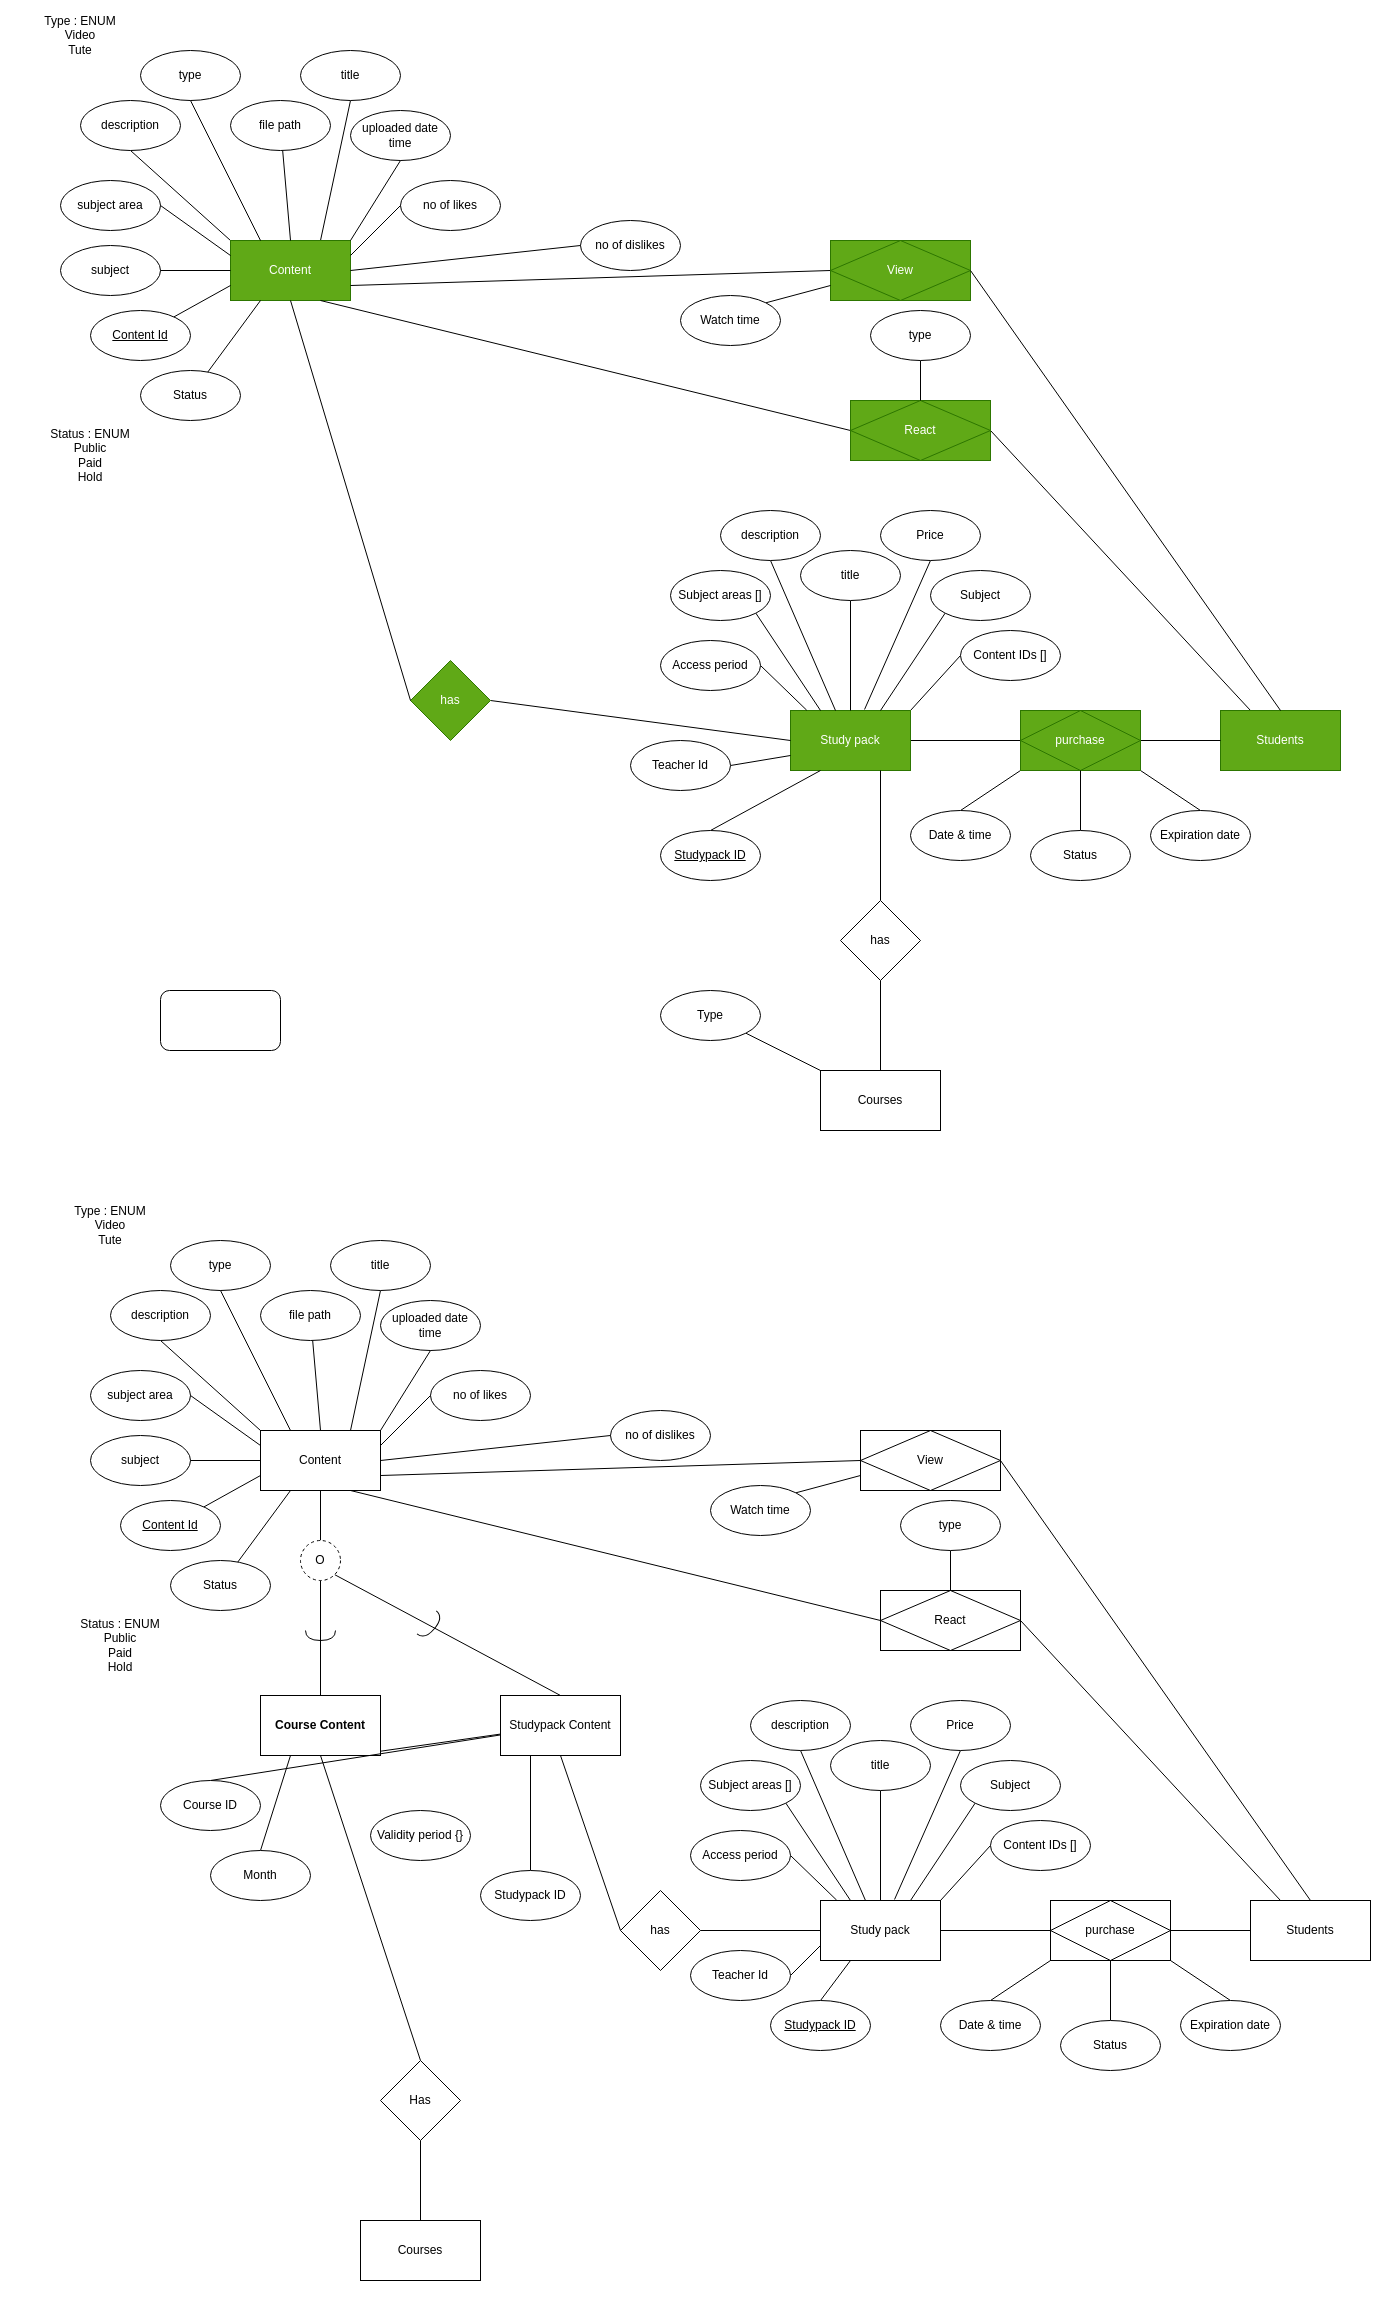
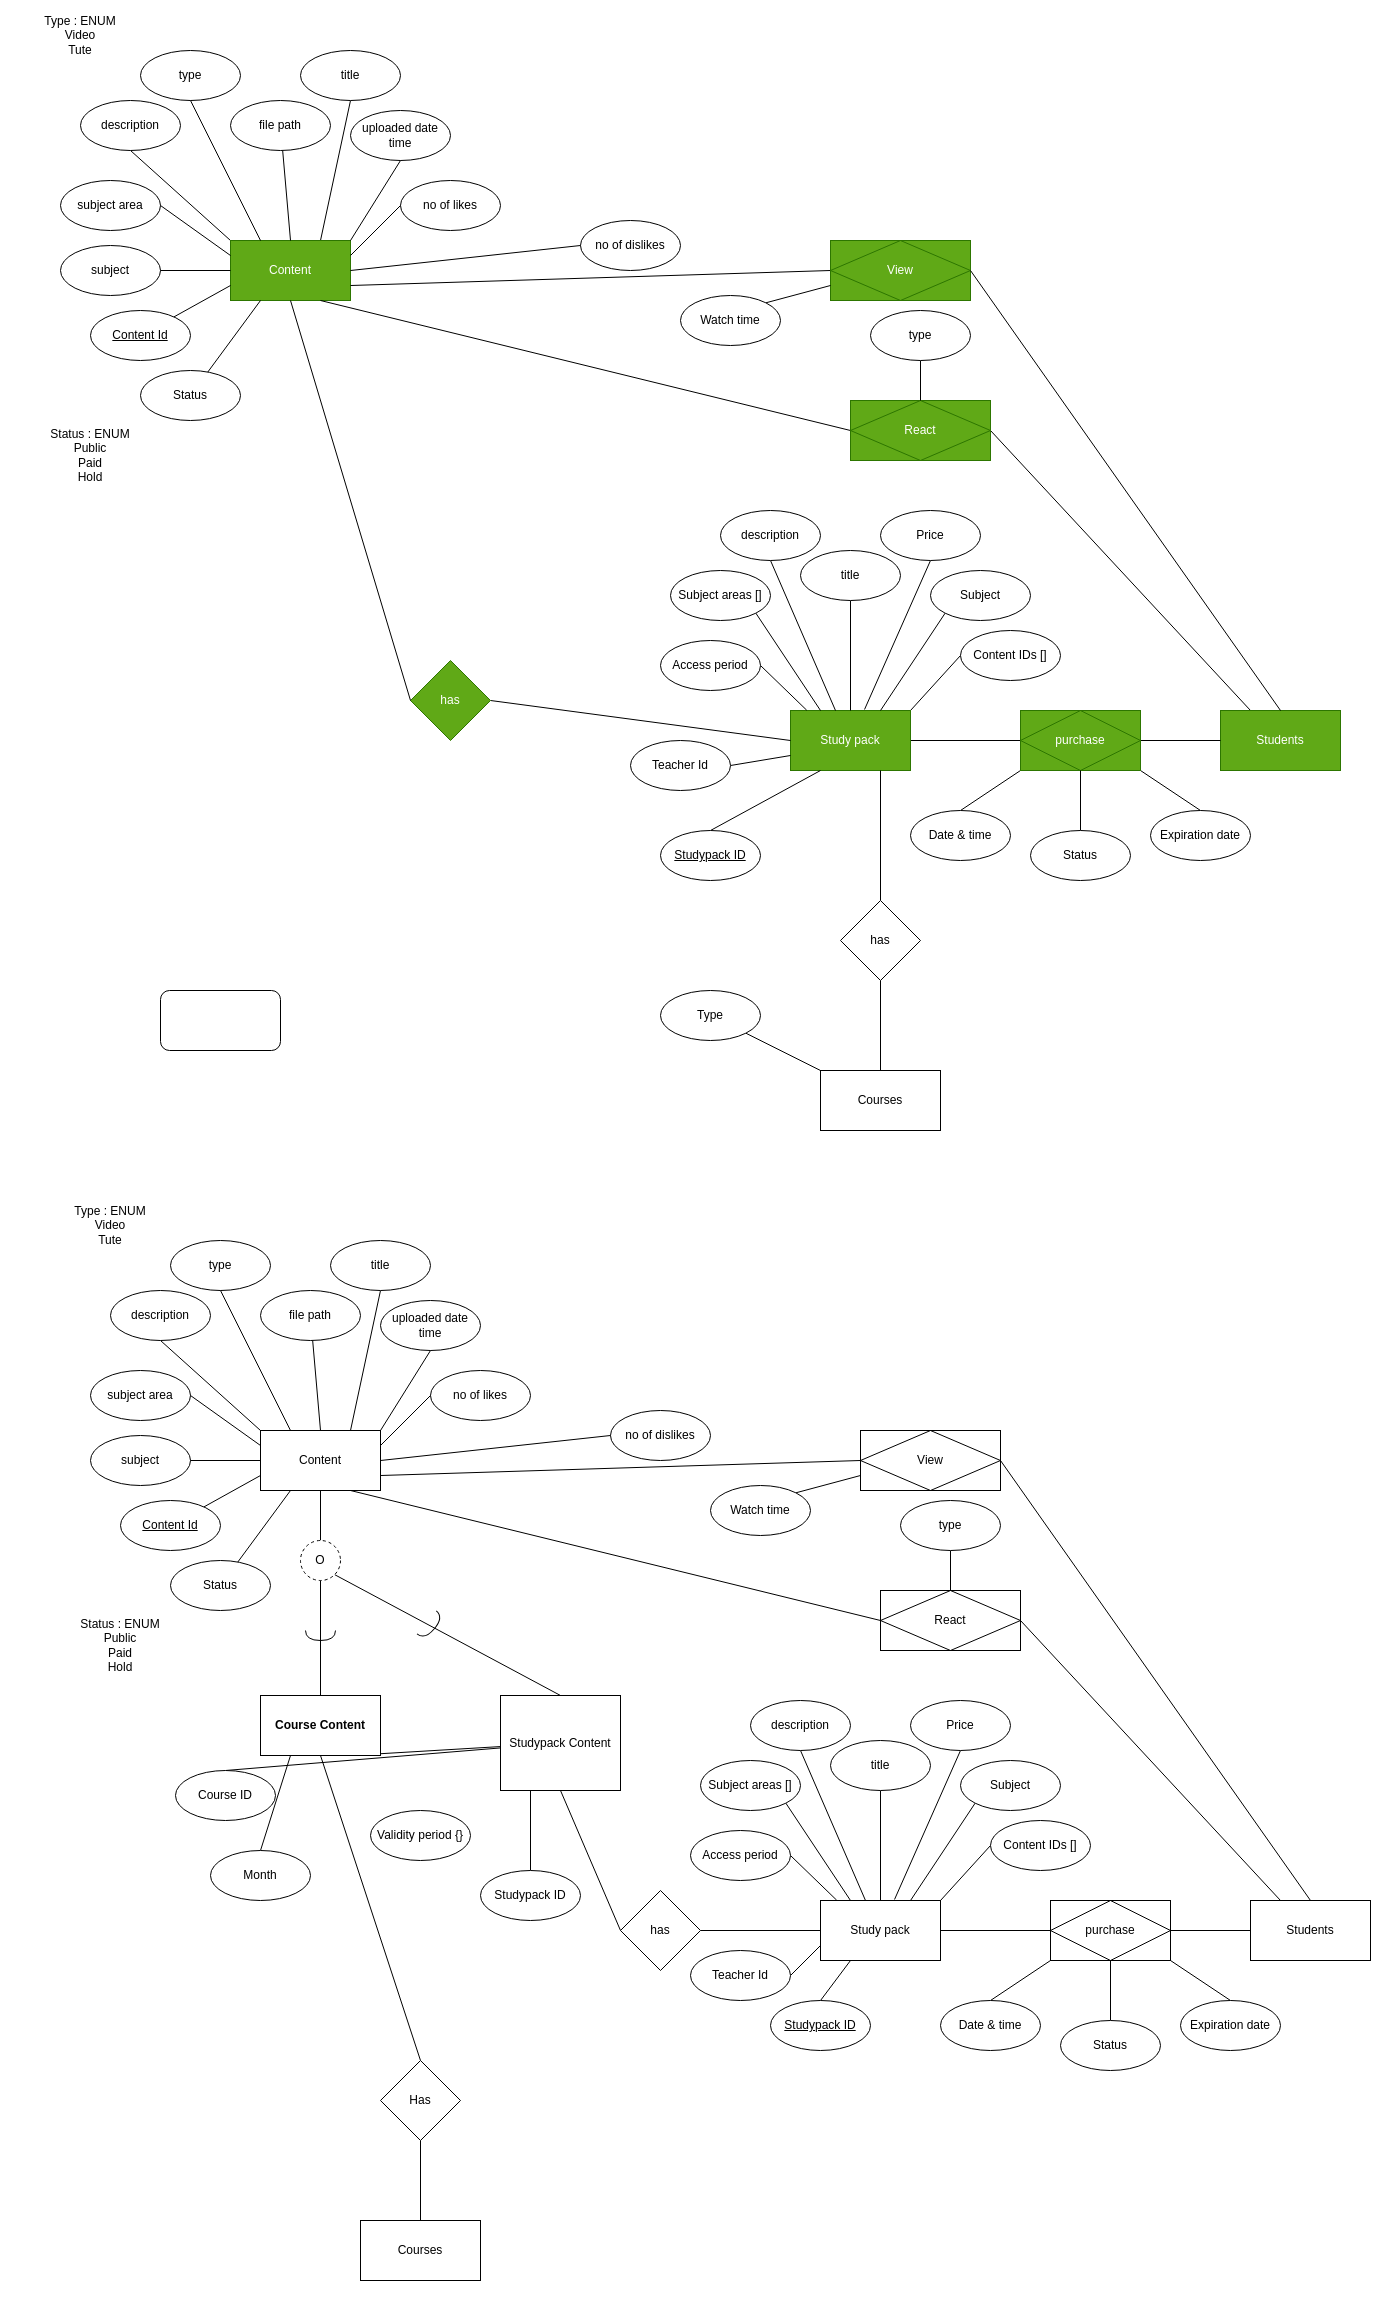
node "Studypack Content": size 120x60 -> 120x95
node "Course ID": moved (211, 1806) -> (226, 1796)
